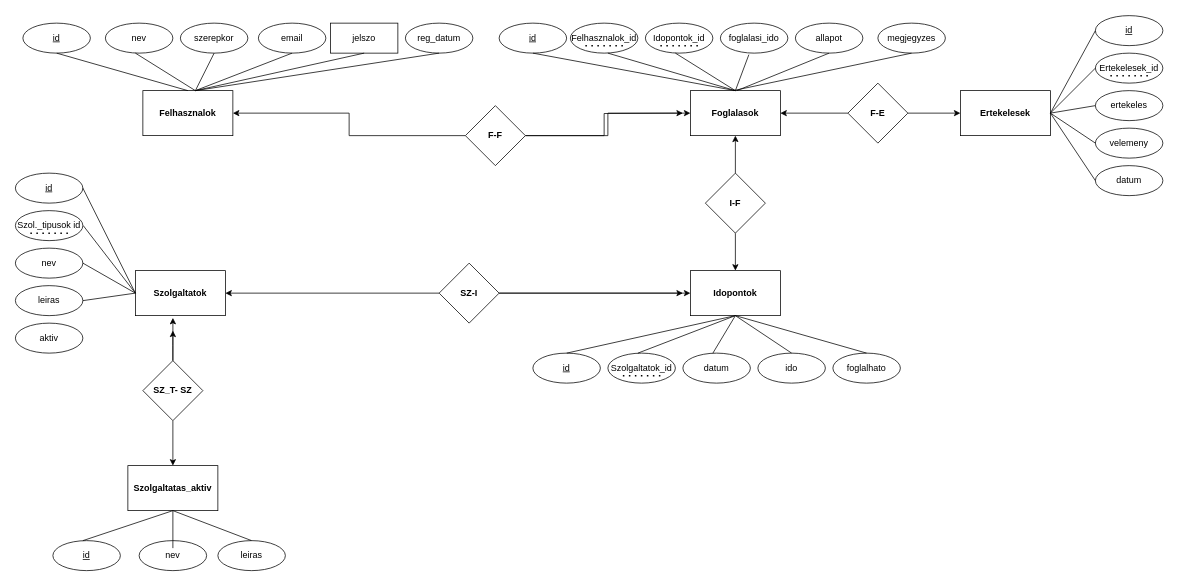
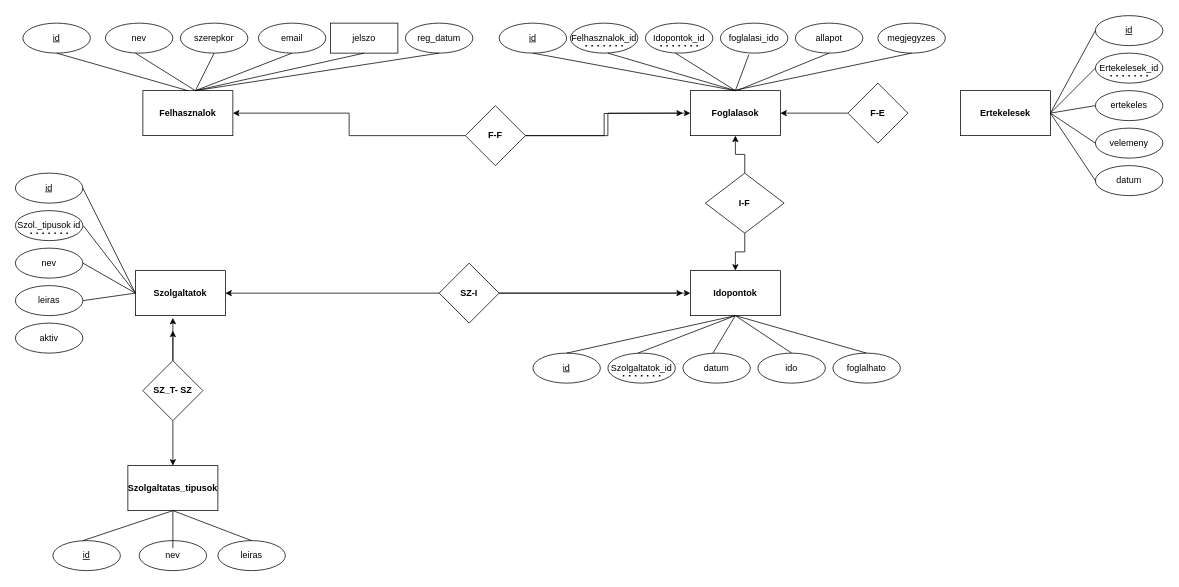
edge "F-E" -> "Ertekelesek": removed
node "I-F": size 60x60 -> 79x60
node "Szolgaltatas_aktiv": label "Szolgaltatas_aktiv" -> "Szolgaltatas_tipusok"
